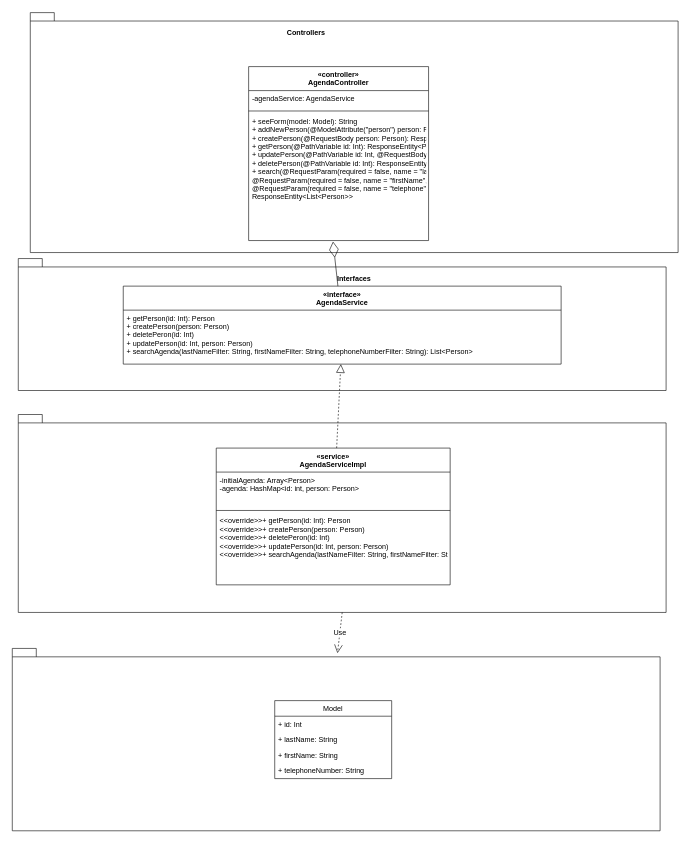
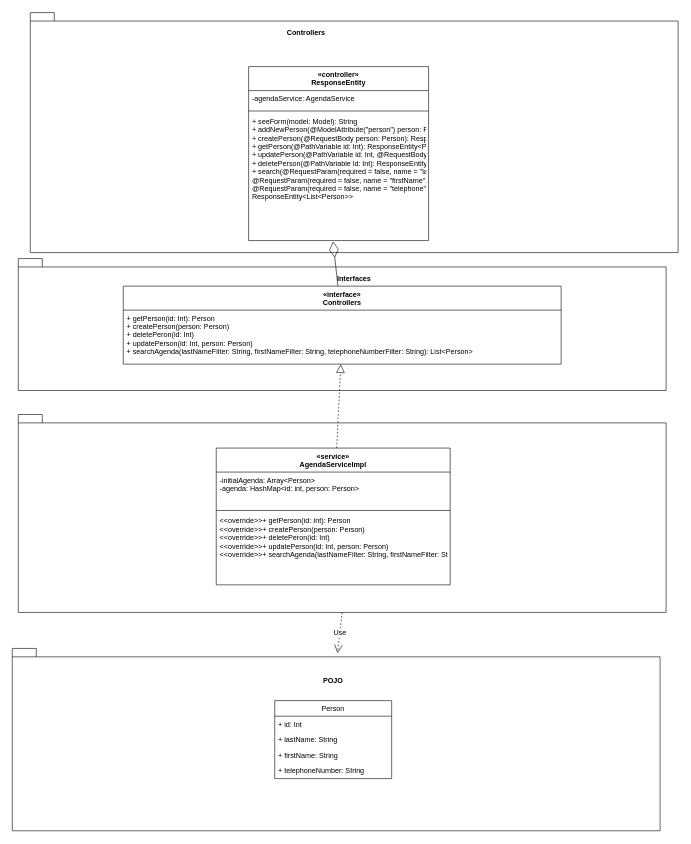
node "«controller» AgendaController": label "«controller» AgendaController" -> "«controller» ResponseEntity"
node "«interface» AgendaService": label "«interface» AgendaService" -> "«interface» Controllers"
node "POJO": added
node "Model": label "Model" -> "Person"
